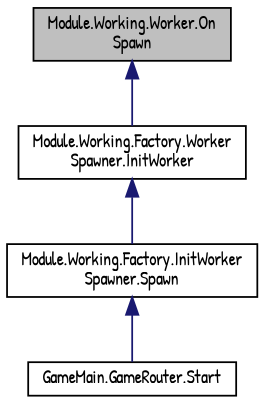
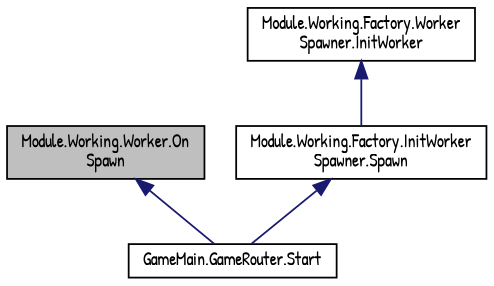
edge "Module.Working.Factory.Worker Spawner.InitWorker" -> "Module.Working.Worker.On Spawn": now "GameMain.GameRouter.Start" -> "Module.Working.Worker.On Spawn"
